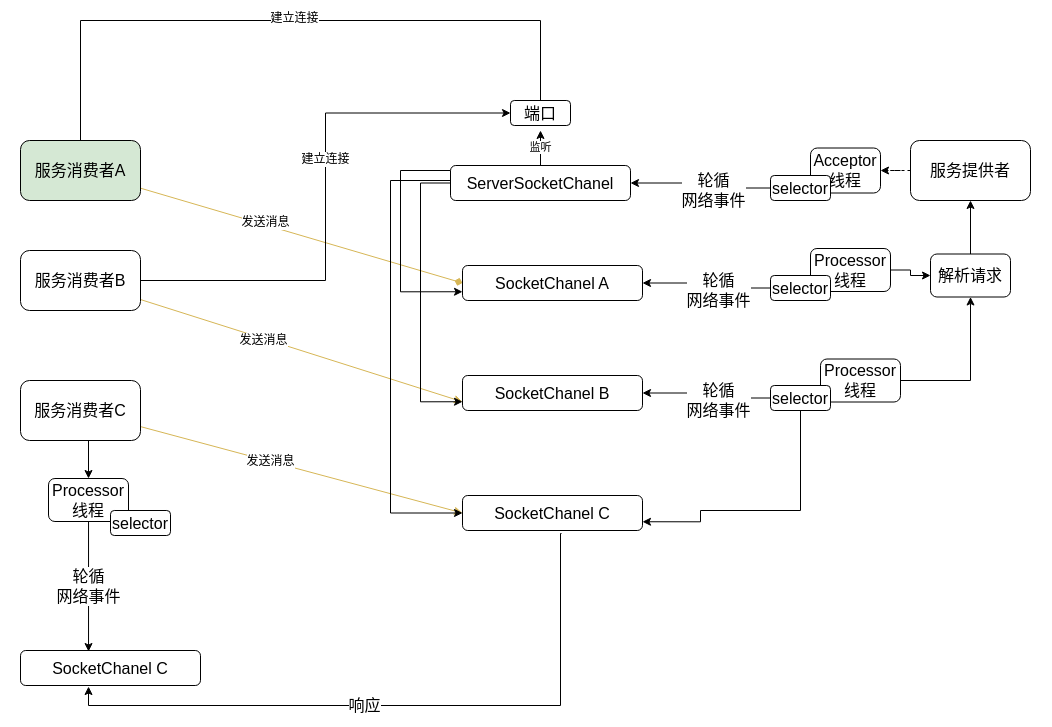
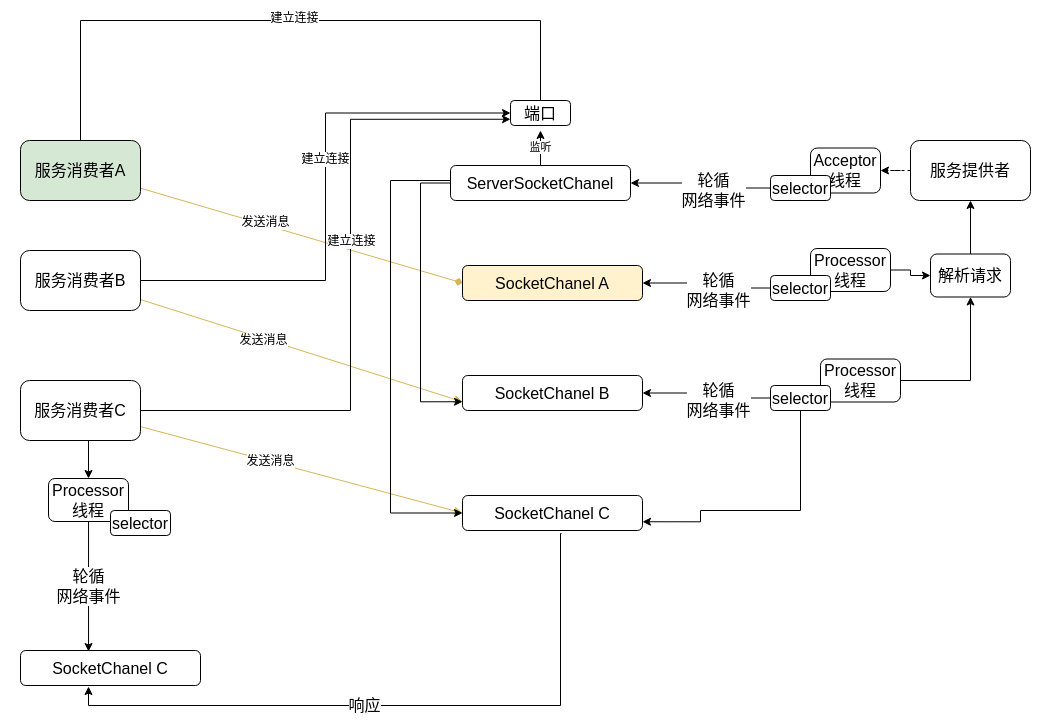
edge "ServerSocketChanel" -> "SocketChanel A": removed
node "SocketChanel A": fillcolor #ffffff -> #fff2cc
edge "服务消费者C" -> "端口": added, label "建立连接"
